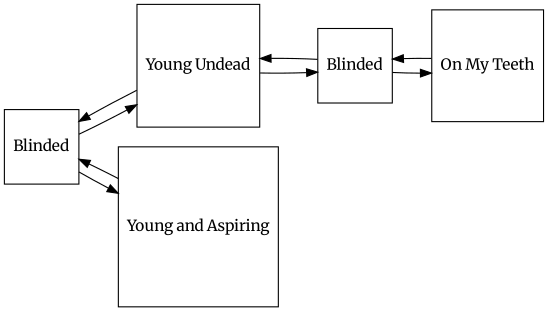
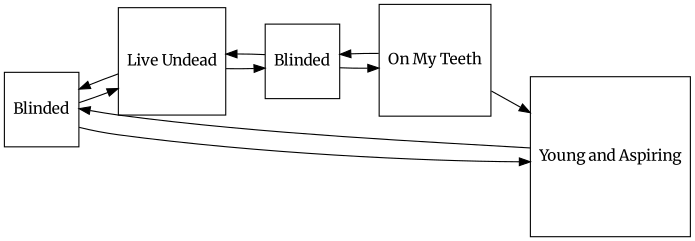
node "Young Undead": label "Young Undead" -> "Live Undead"
edge "On My Teeth" -> "Young and Aspiring": added
